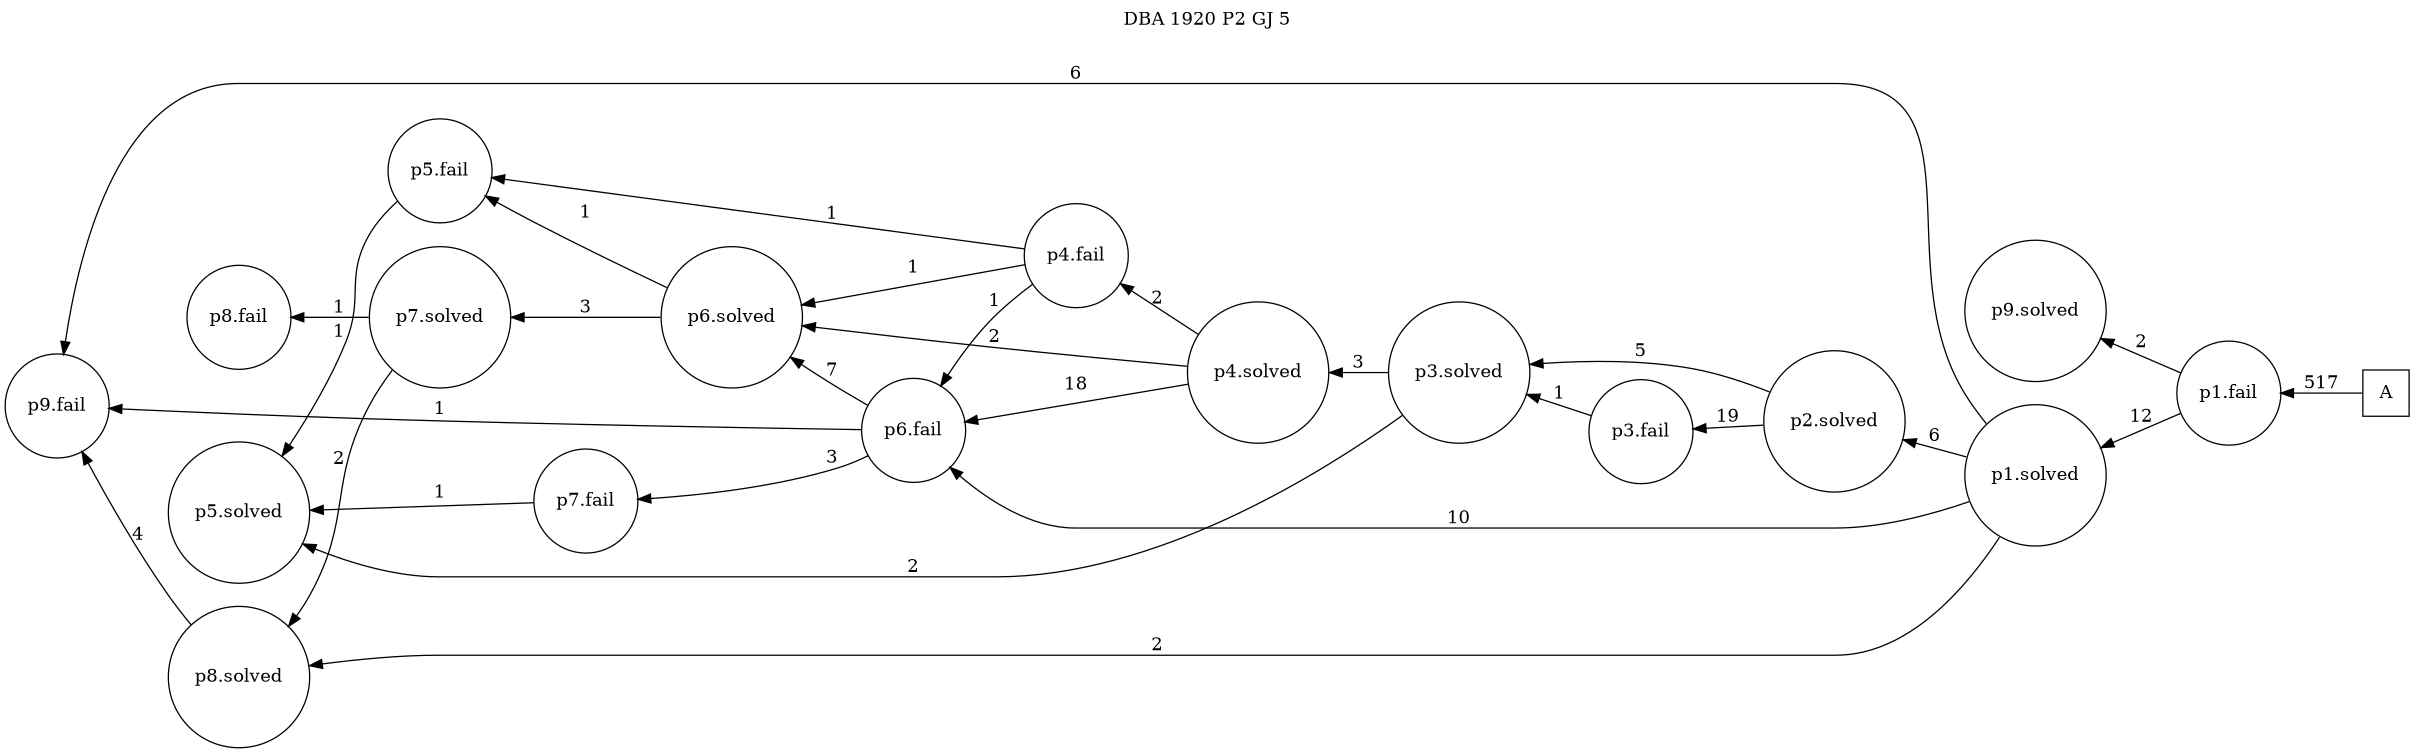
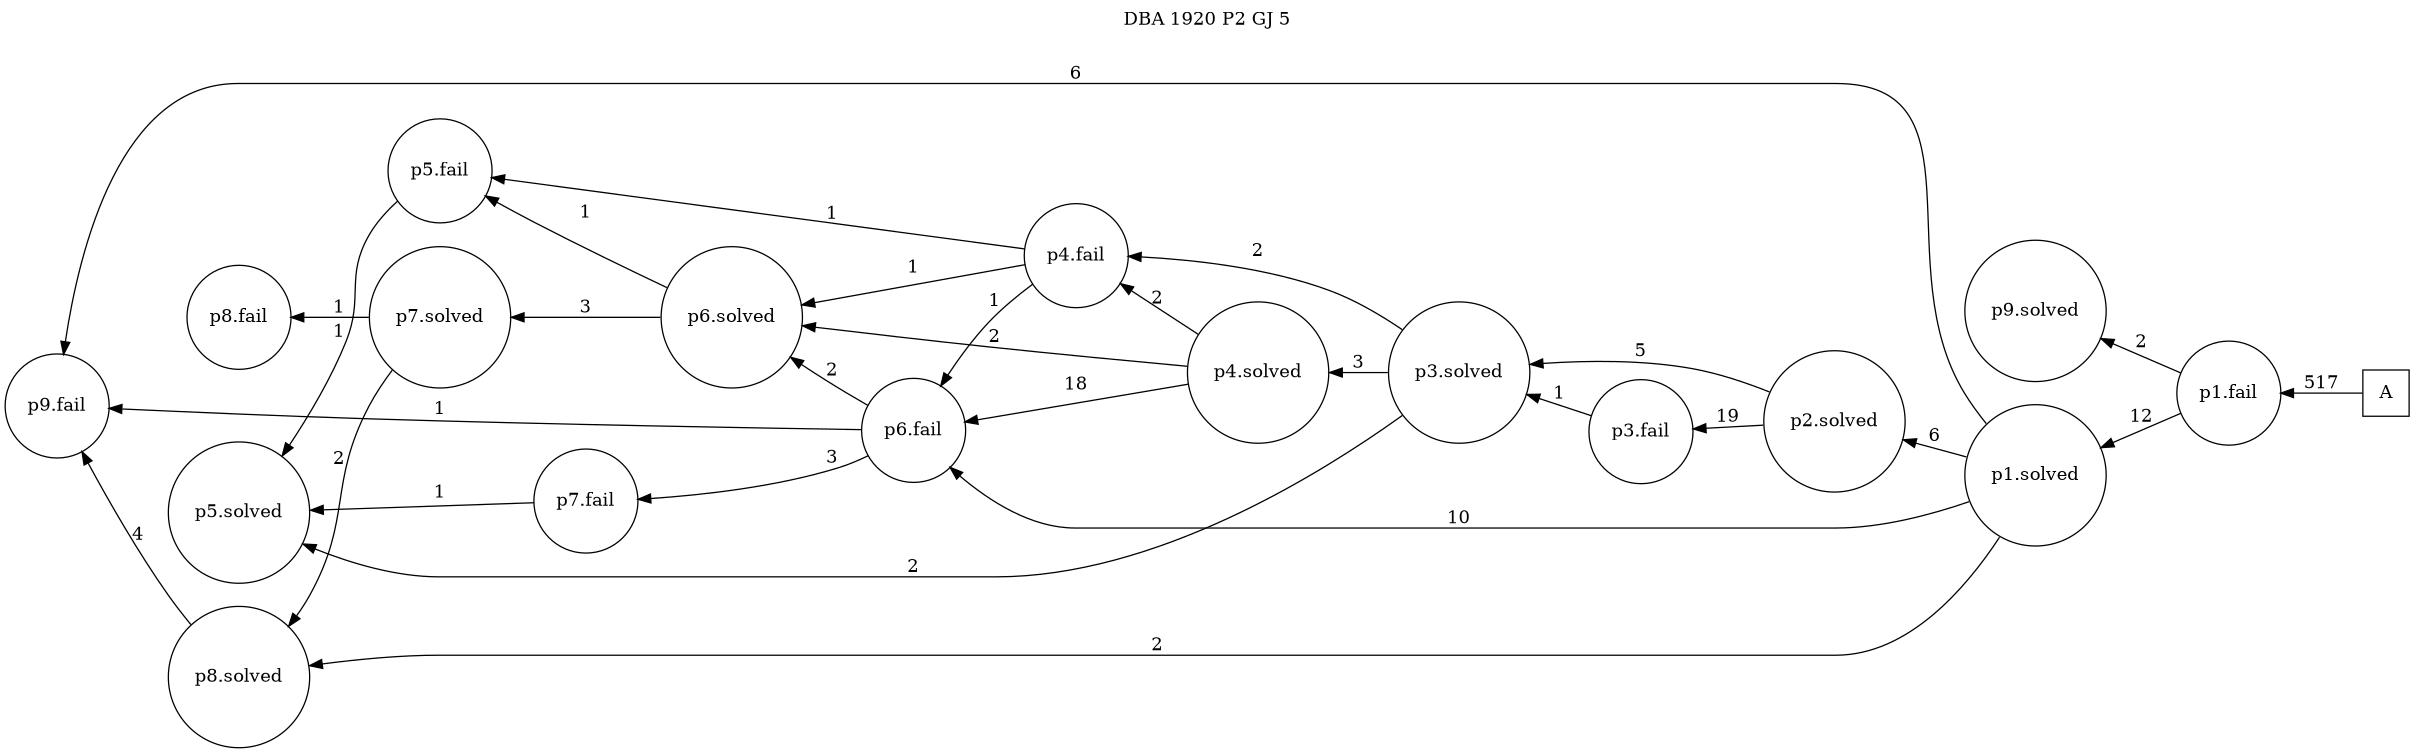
edge "p3.solved" -> "p4.fail": added, label "2"
edge "p6.fail" -> "p6.solved": label "7" -> "2"
